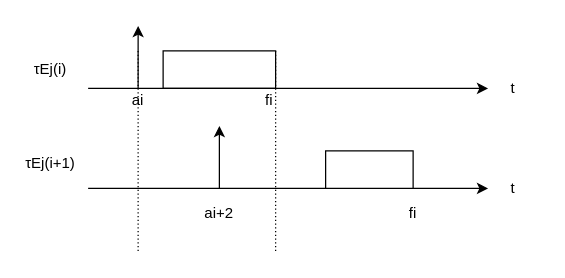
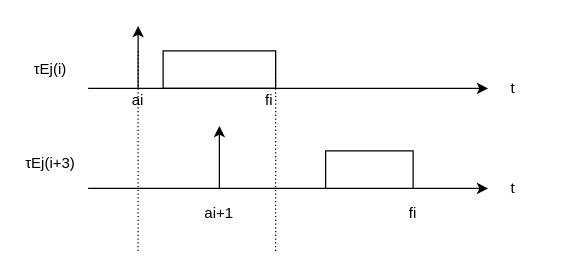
node "τEj(i+1)": label "τEj(i+1)" -> "τEj(i+3)"
node "ai+2": label "ai+2" -> "ai+1"
